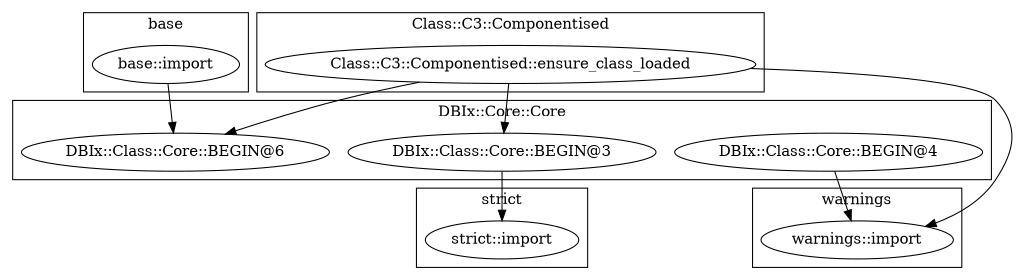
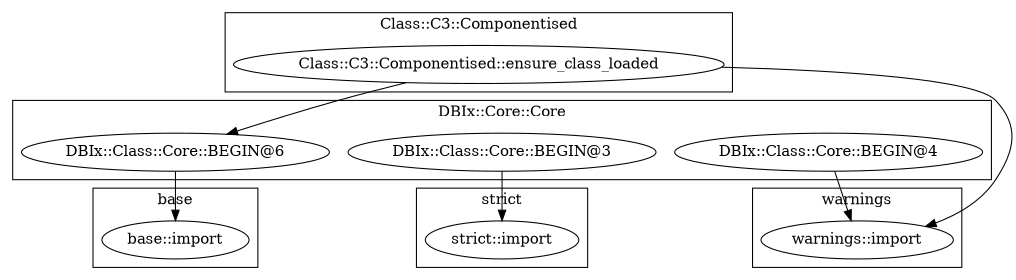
edge "base::import" -> "DBIx::Class::Core::BEGIN@6": reversed
edge "Class::C3::Componentised::ensure_class_loaded" -> "DBIx::Class::Core::BEGIN@3": removed
